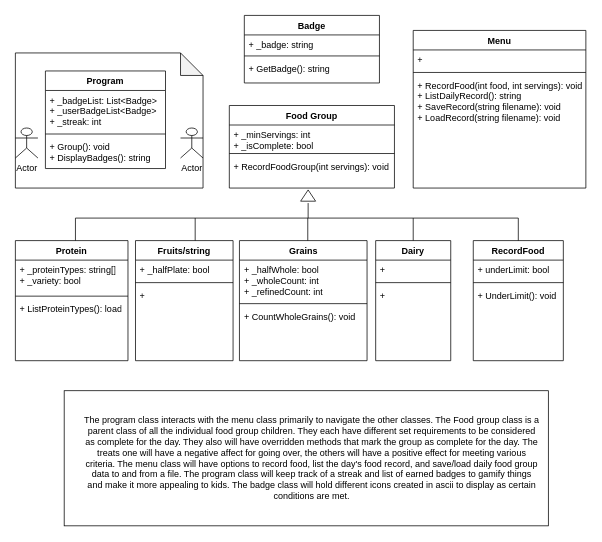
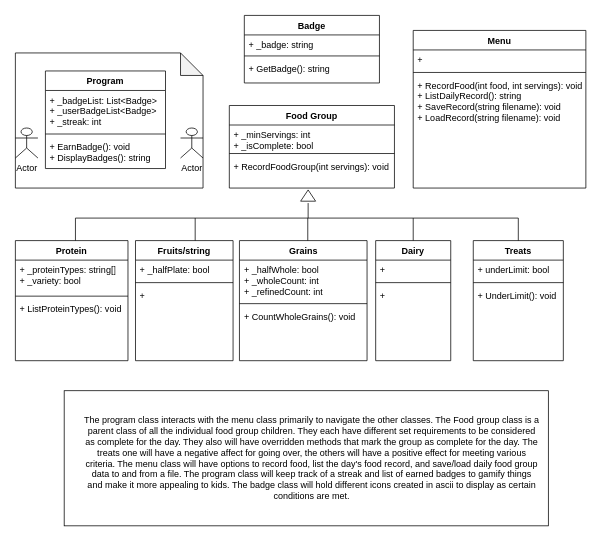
node "+ Group(): void + DisplayBadges(): string": label "+ Group(): void + DisplayBadges(): string" -> "+ EarnBadge(): void + DisplayBadges(): string"
node "RecordFood": label "RecordFood" -> "Treats"
node "+ ListProteinTypes(): load": label "+ ListProteinTypes(): load" -> "+ ListProteinTypes(): void"
